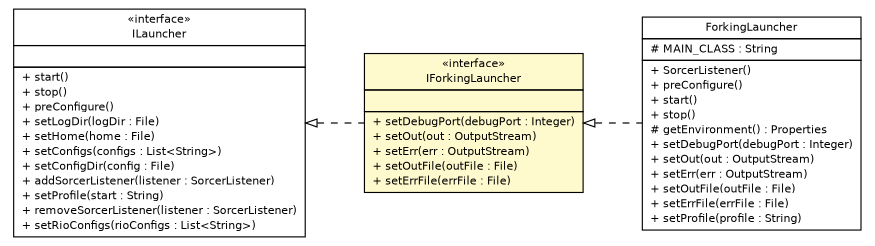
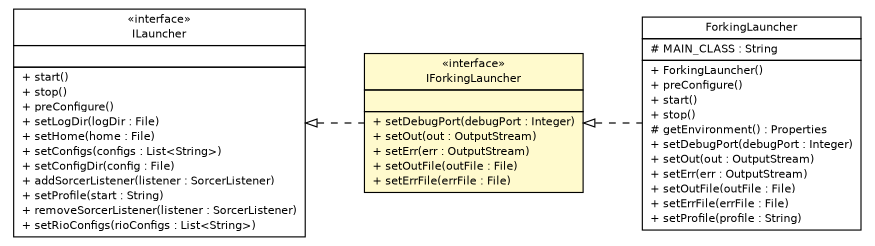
node "ForkingLauncher": text "+ SorcerListener()" -> "+ ForkingLauncher()"
